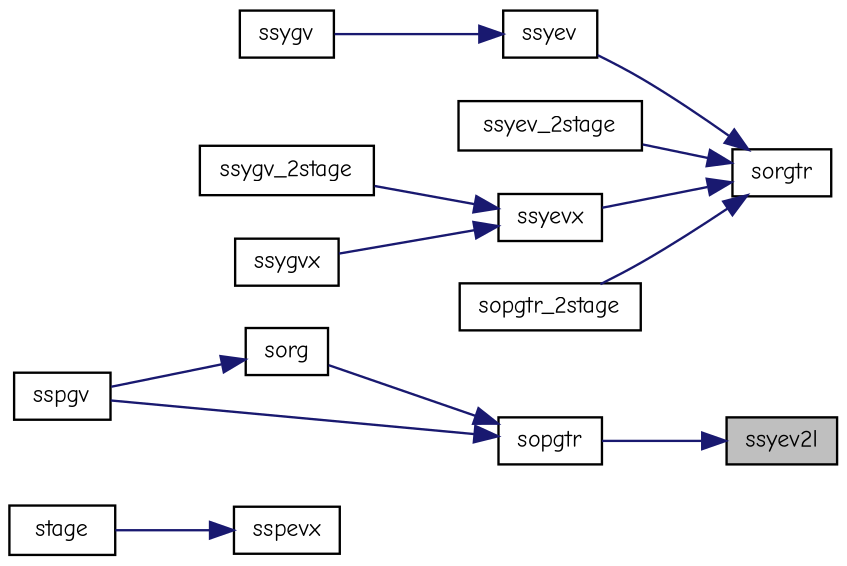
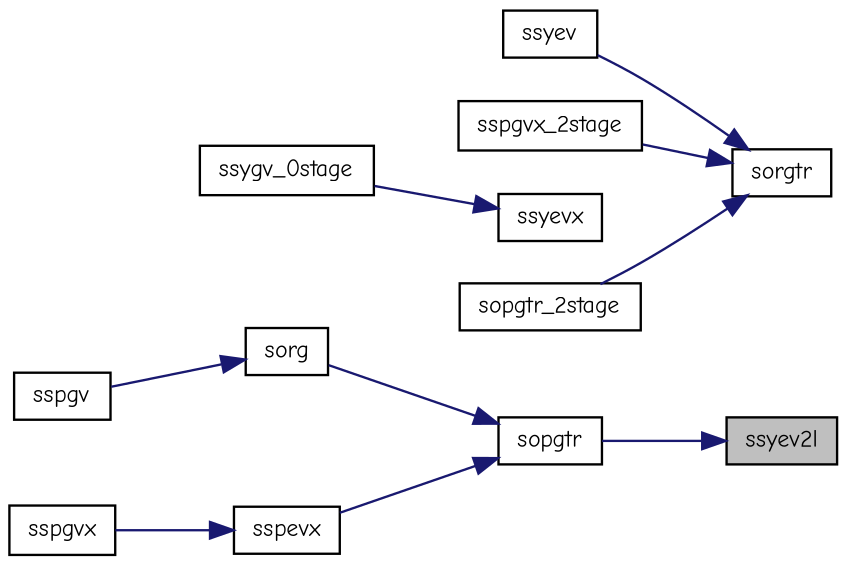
node "ssygv": removed
node "ssyev_2stage": label "ssyev_2stage" -> "sspgvx_2stage"
node "ssygv_2stage": label "ssygv_2stage" -> "ssygv_0stage"
edge "ssyevx" -> "sorgtr": removed
node "ssygvx": removed
edge "sspgv" -> "sopgtr": now "sspevx" -> "sopgtr"
node "stage": label "stage" -> "sspgvx"
